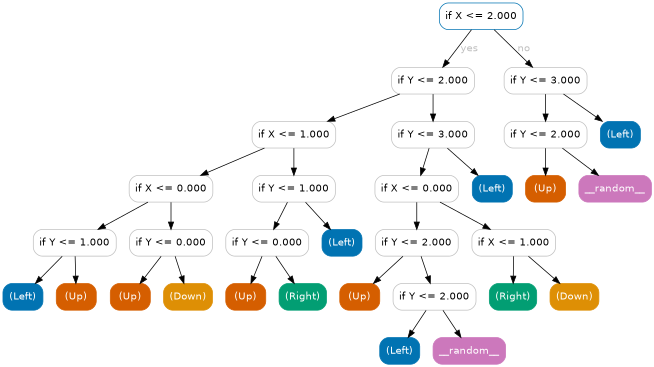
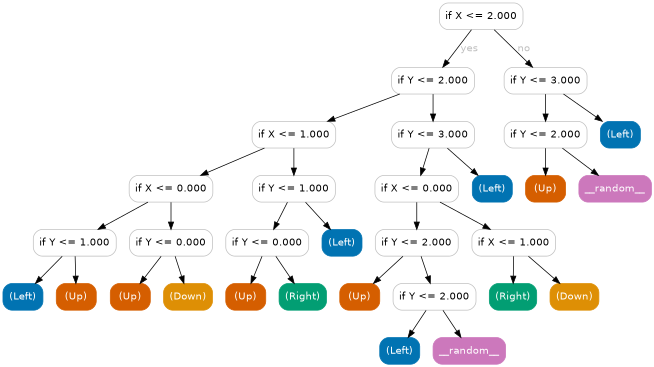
node "if X <= 2.000": color #0173b2 -> gray
